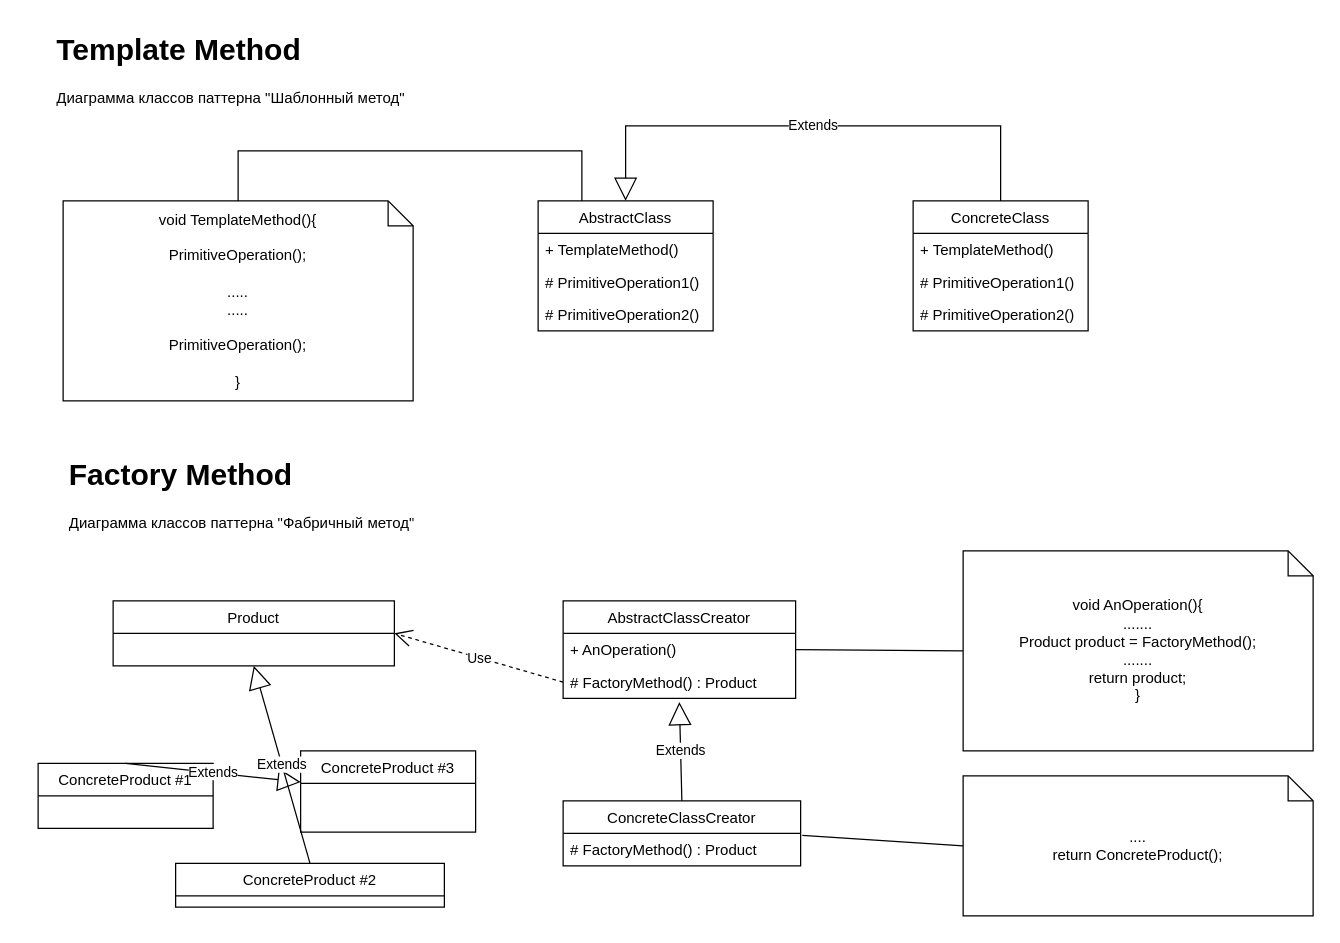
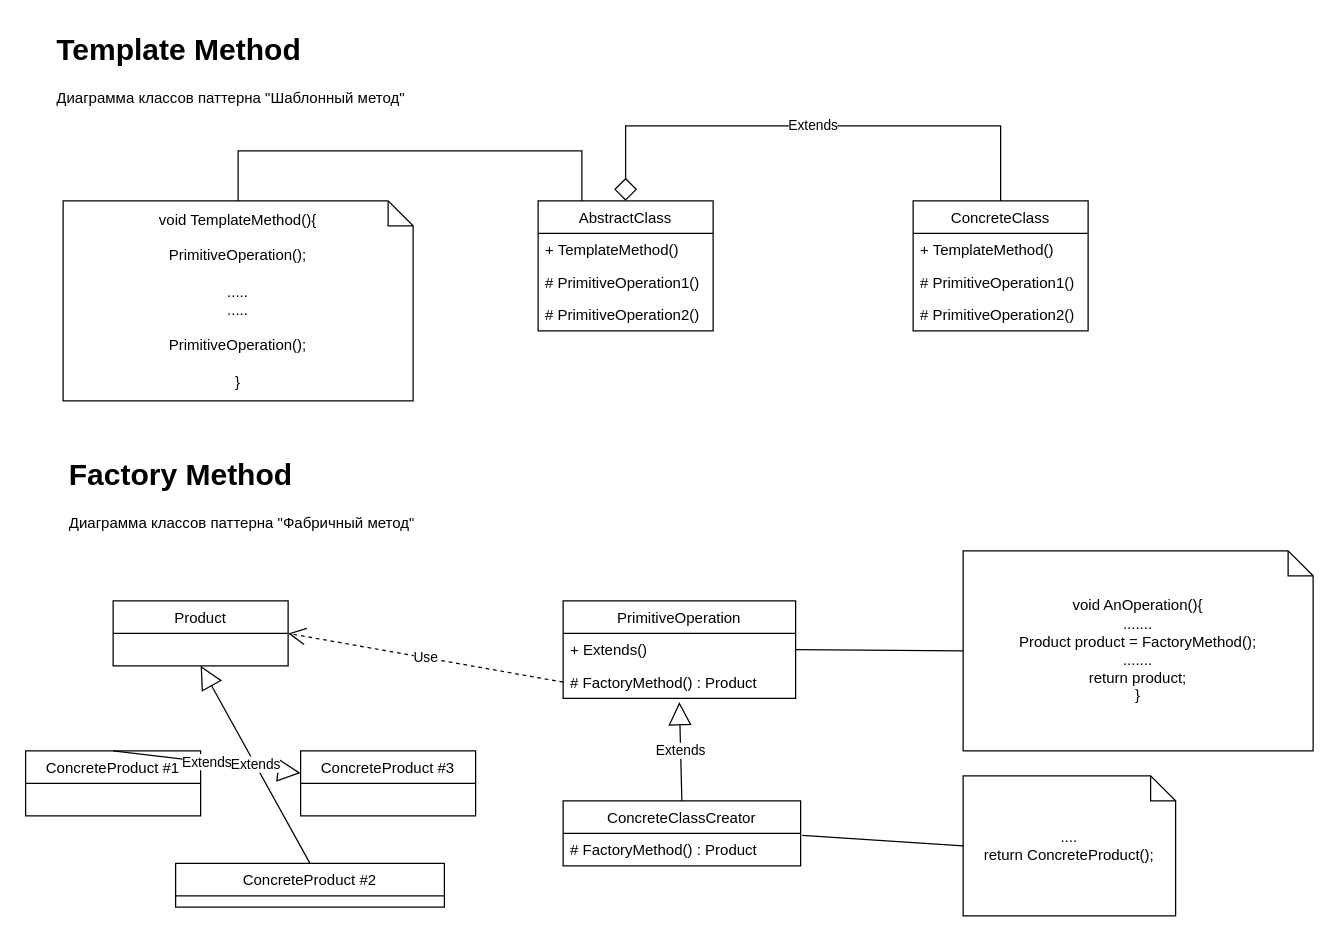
edge "ConcreteClass" -> "AbstractClass": arrowhead block -> diamond
node "AbstractClassCreator": label "AbstractClassCreator" -> "PrimitiveOperation"
node "Product": size 281x65 -> 175x65
node "+ AnOperation()": label "+ AnOperation()" -> "+ Extends()"
node "ConcreteProduct #3": size 175x81 -> 175x65
node "ConcreteProduct #1": moved (126, 796) -> (113, 783)
node ".... return ConcreteProduct();": size 350x140 -> 213x140
